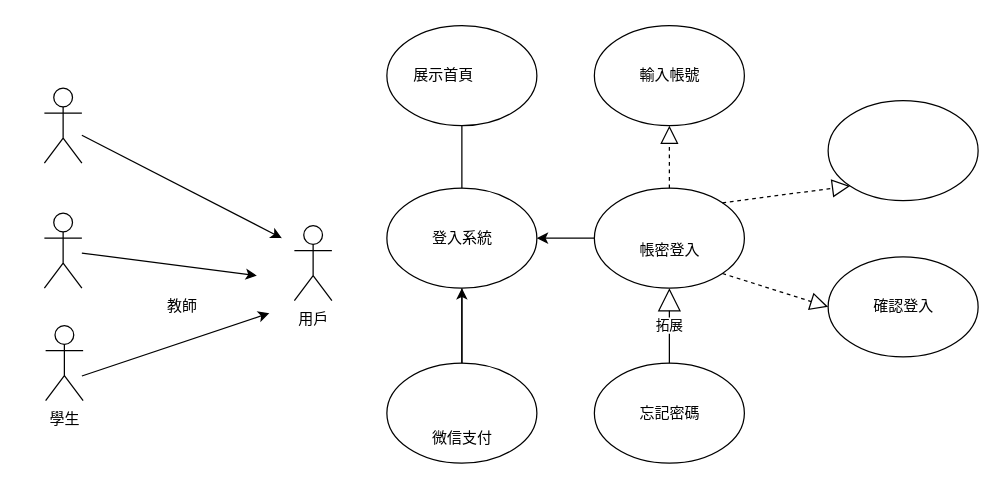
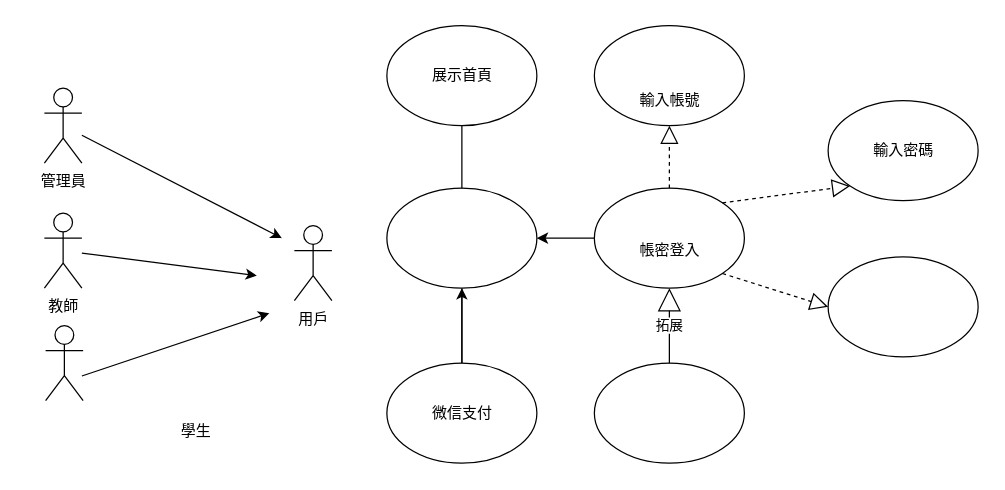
node "展示首頁": moved (443, 76) -> (462, 76)
node "輸入帳號": moved (669, 76) -> (669, 101)
node "輸入密碼": added
node "管理員": added
node "登入系統": removed
node "教師": moved (182, 307) -> (63, 307)
node "確認登入": removed
node "忘記密碼": removed
node "學生": moved (64, 419) -> (196, 432)
node "微信支付": moved (462, 438) -> (462, 413)
